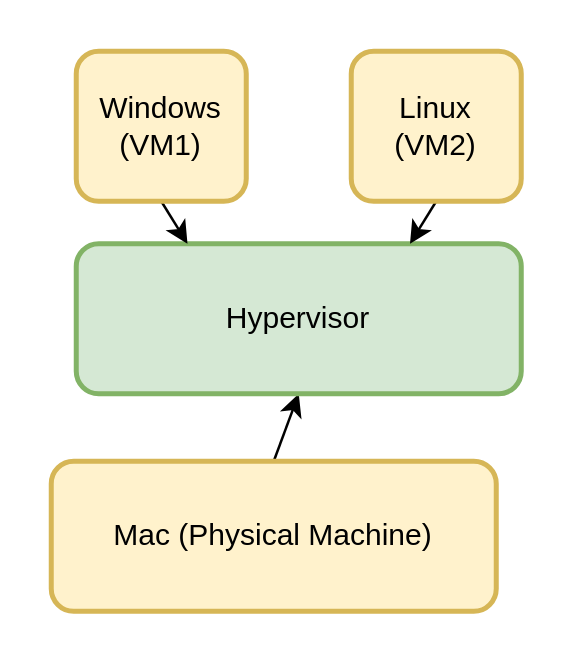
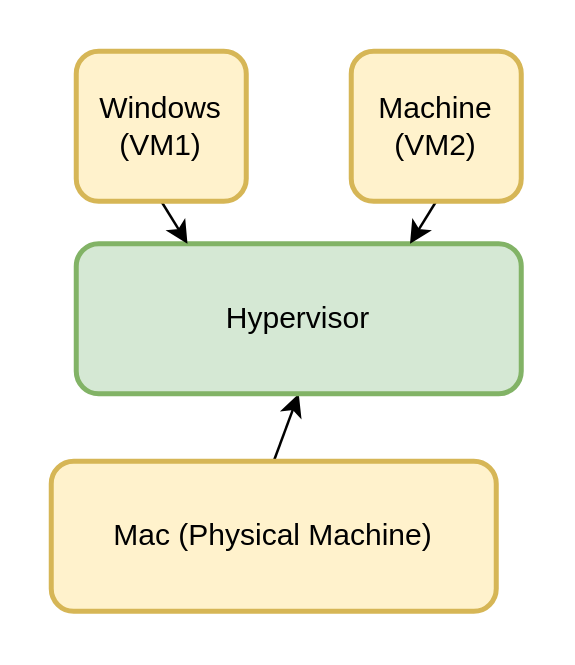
node "Linux (VM2)": label "Linux (VM2)" -> "Machine (VM2)"
